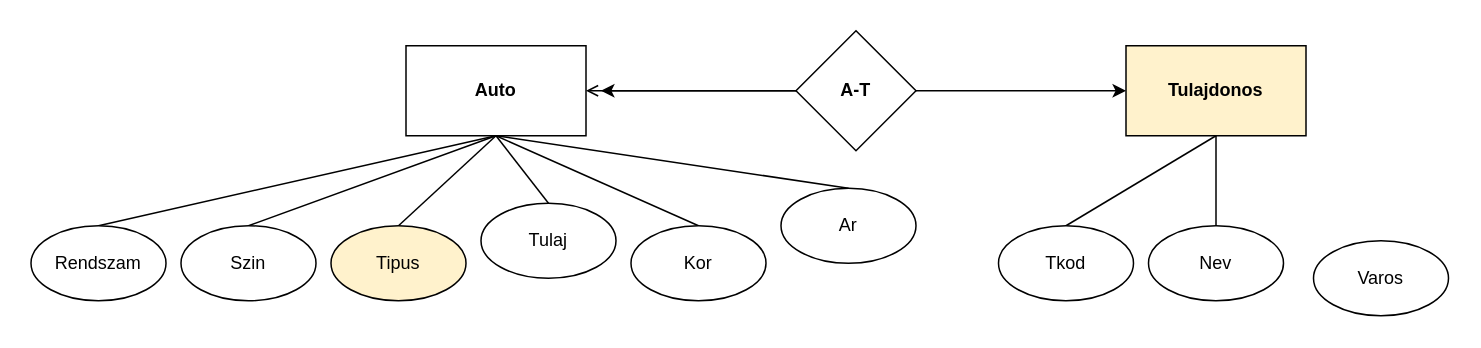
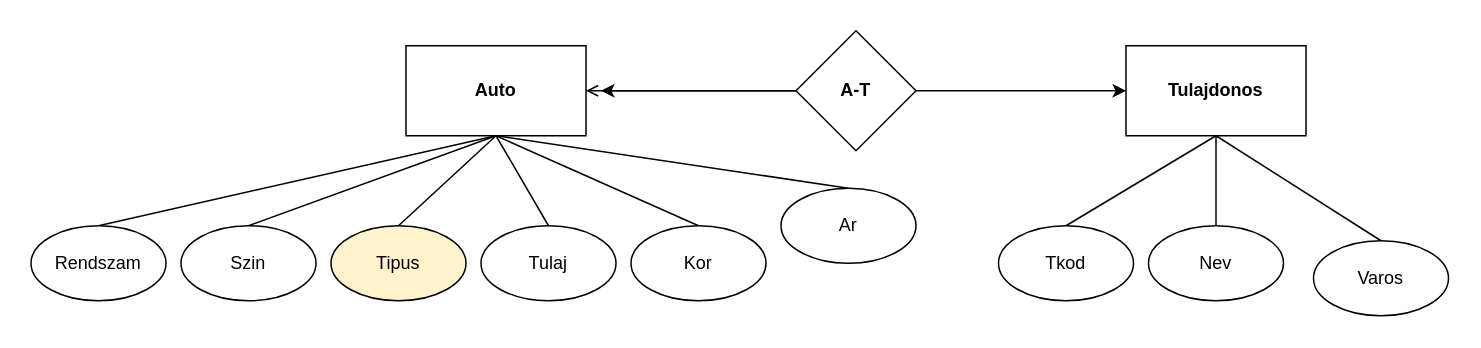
node "Tulajdonos": fillcolor #fff2cc -> #ffffff
edge "Tulajdonos" -- "Varos": added
node "Tulaj": moved (548, 241) -> (548, 263)
